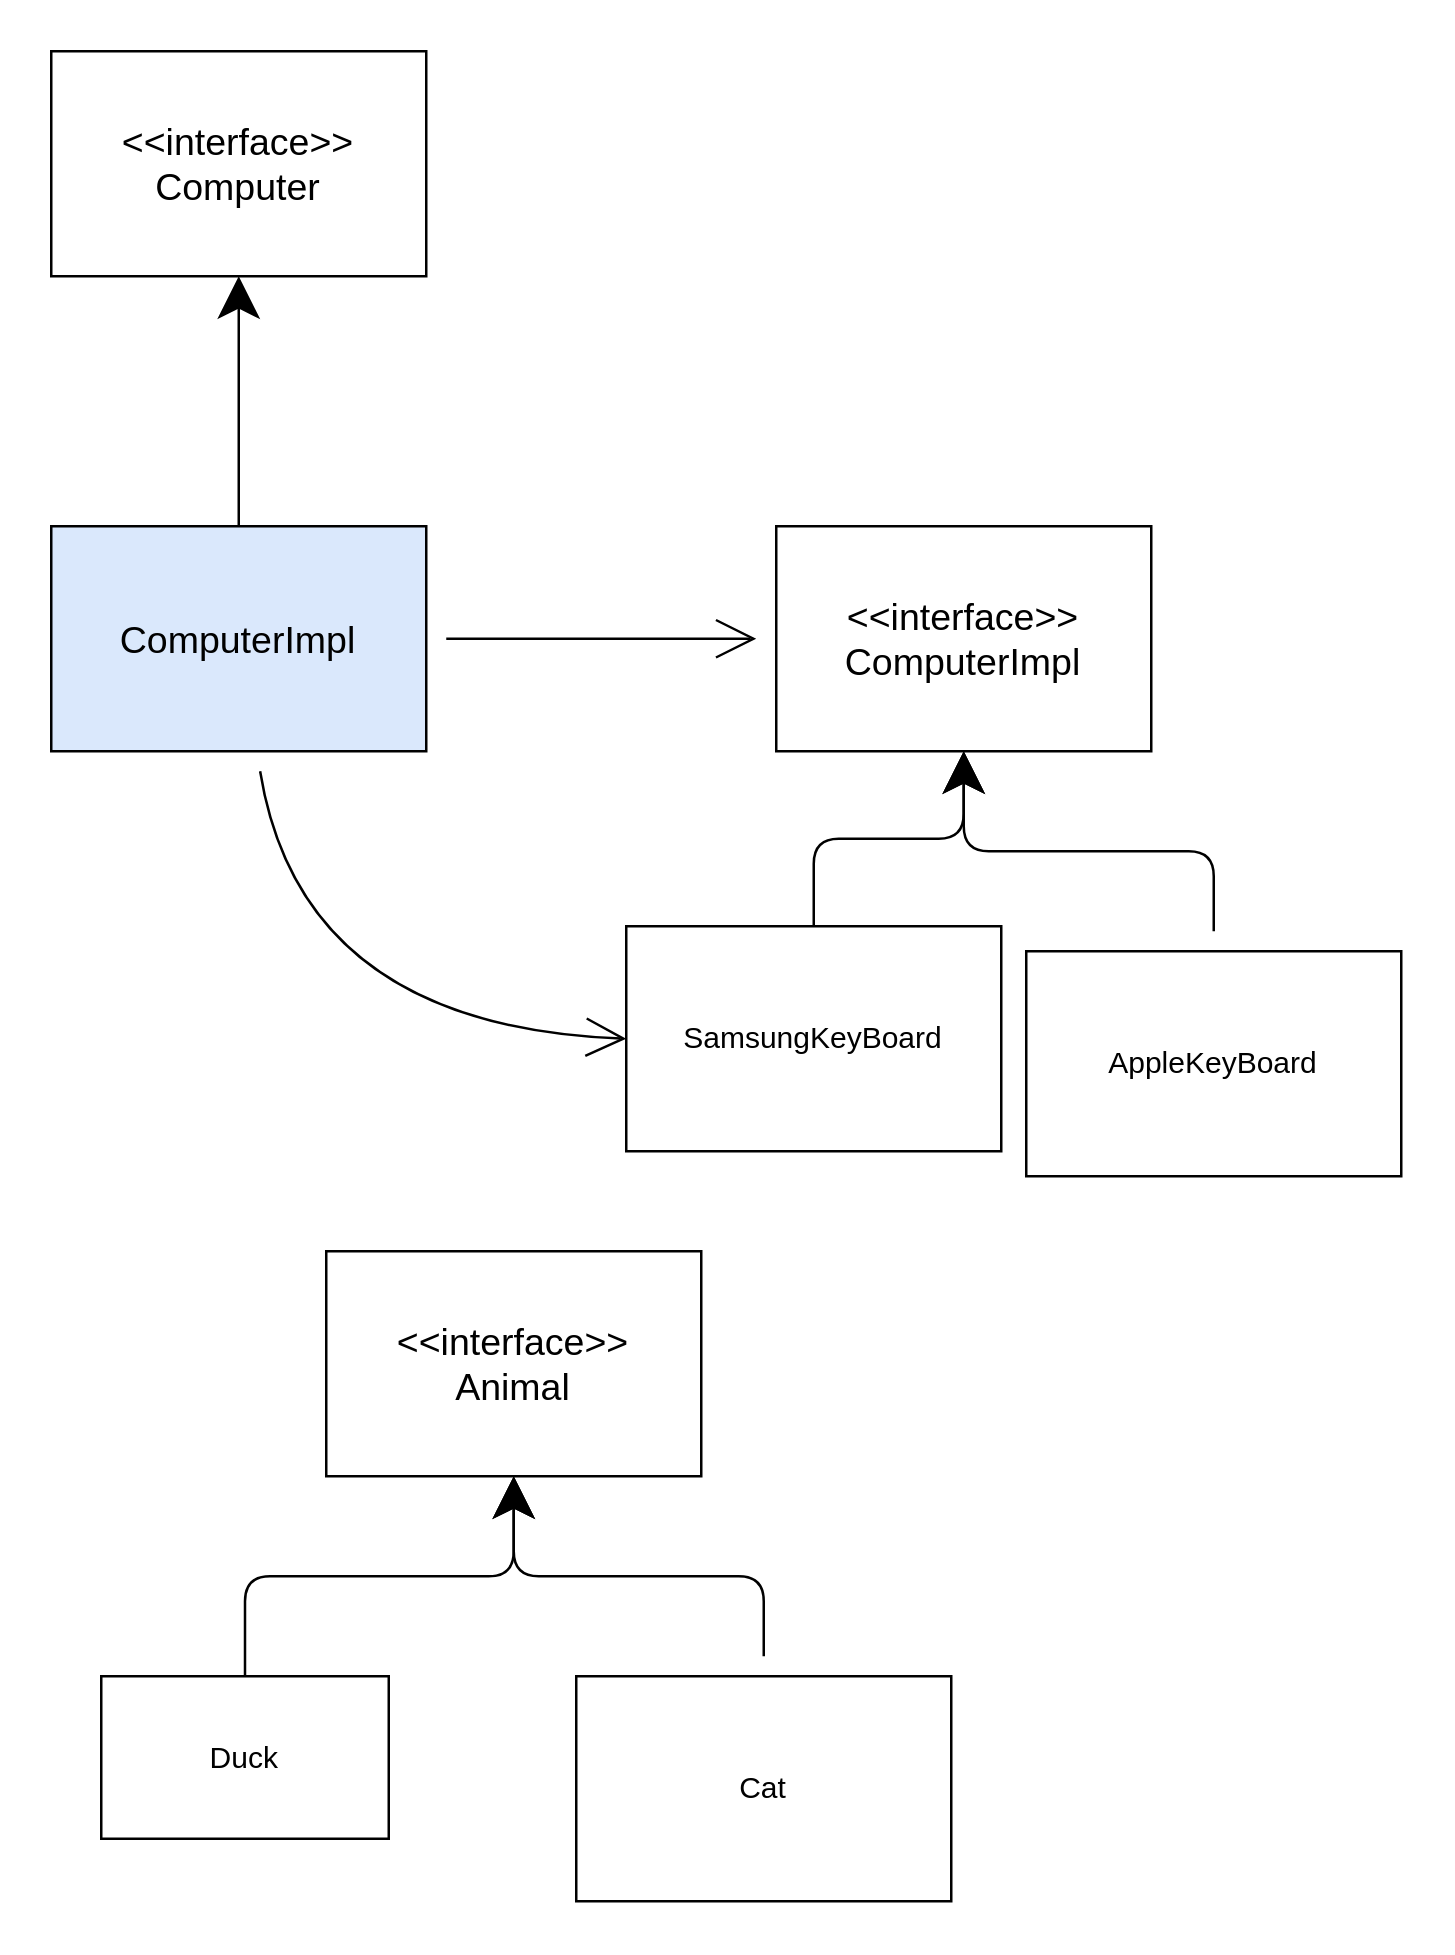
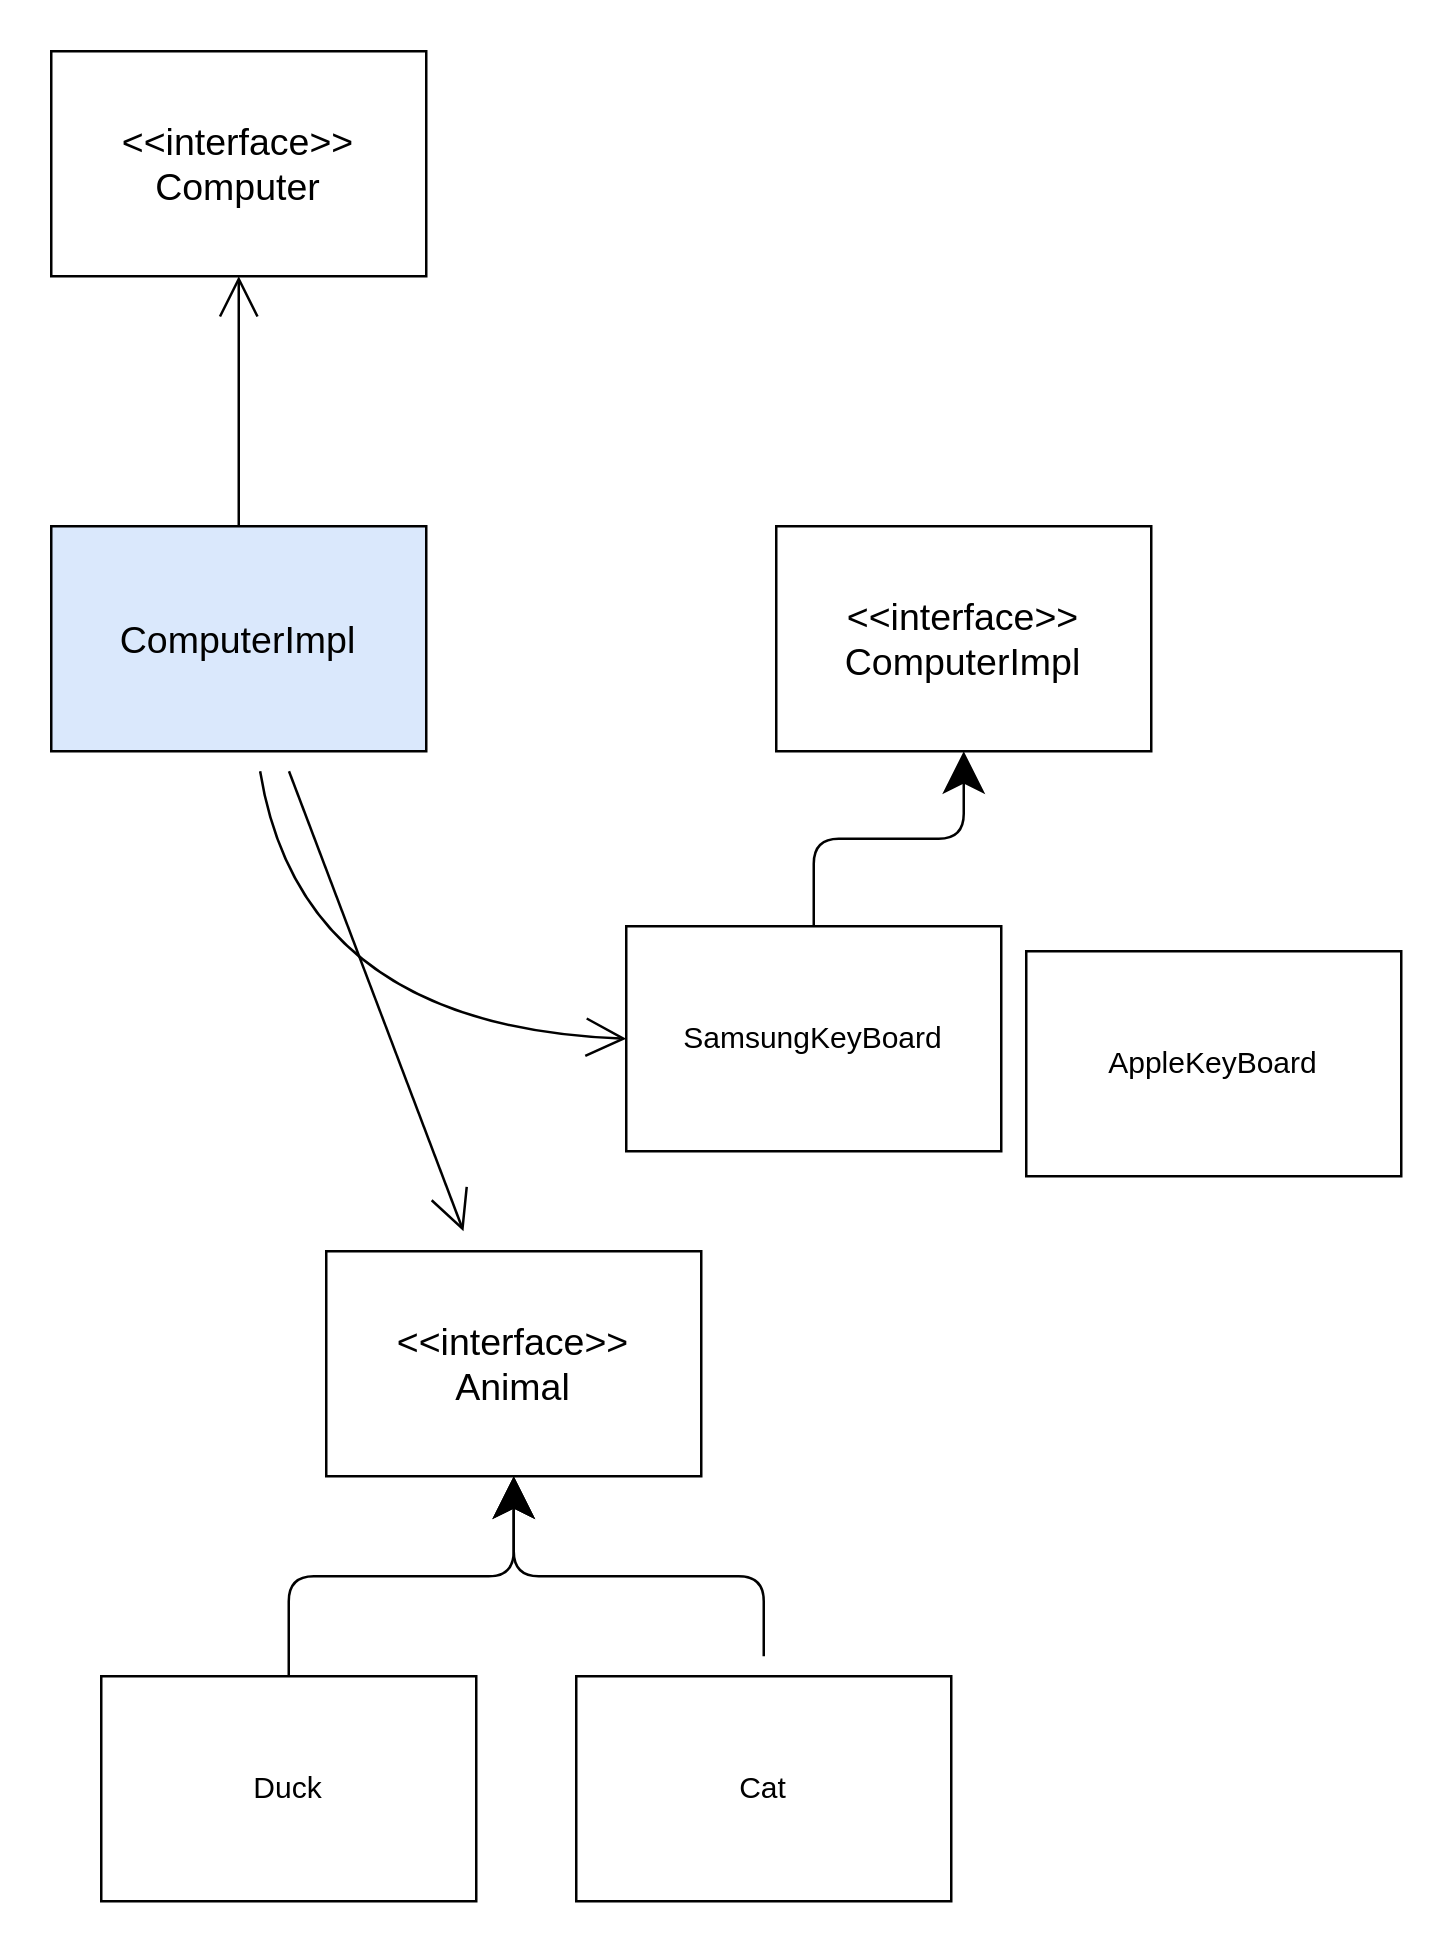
edge "ComputerImpl" -> "<<interface>> Computer": arrowhead classic -> open
edge "ComputerImpl" -> "<<interface>> ComputerImpl": now "ComputerImpl" -> "<<interface>> Animal"
edge "AppleKeyBoard" -> "<<interface>> ComputerImpl": removed
node "Duck": size 288x163 -> 375x225
